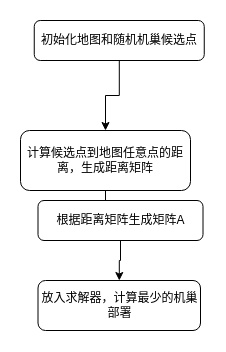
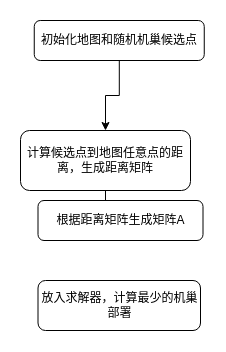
edge "根据距离矩阵生成矩阵A" -> "放入求解器，计算最少的机巢部署": removed
